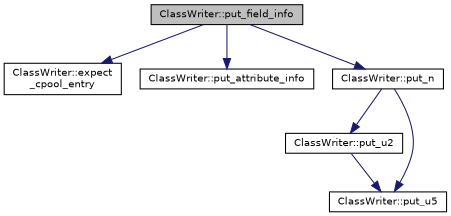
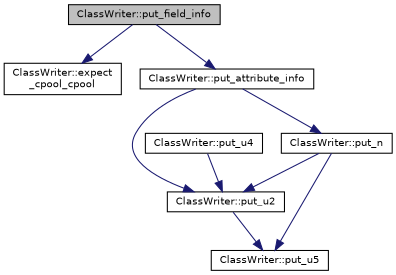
edge "ClassWriter::put_field_info" -> "ClassWriter::put_n": now "ClassWriter::put_attribute_info" -> "ClassWriter::put_n"
node "ClassWriter::expect _cpool_entry": label "ClassWriter::expect _cpool_entry" -> "ClassWriter::expect _cpool_cpool"
edge "ClassWriter::put_attribute_info" -> "ClassWriter::put_u2": added
node "ClassWriter::put_u4": added
